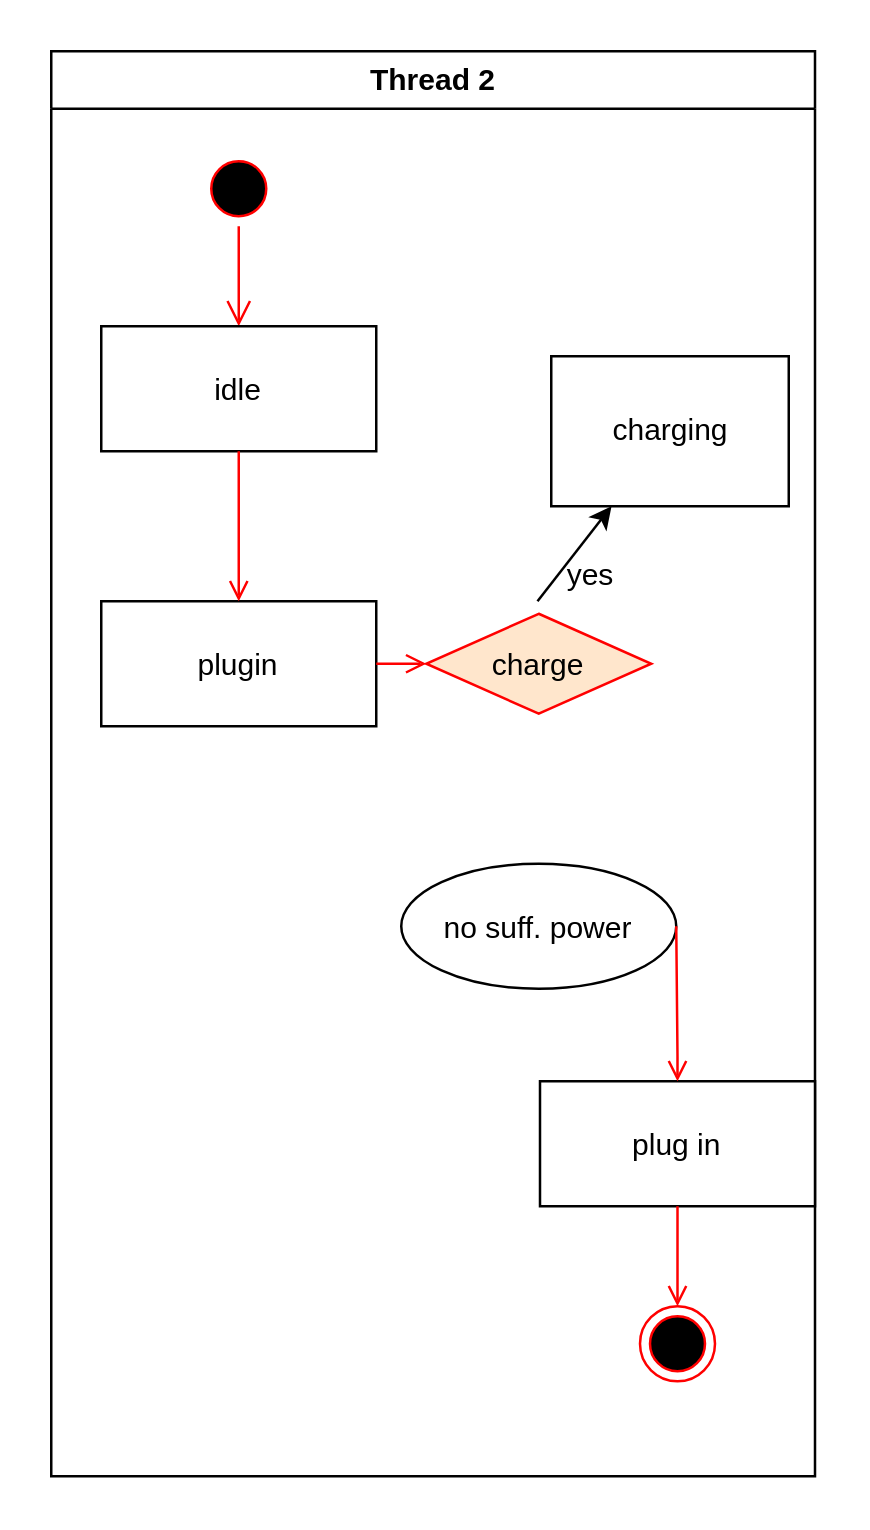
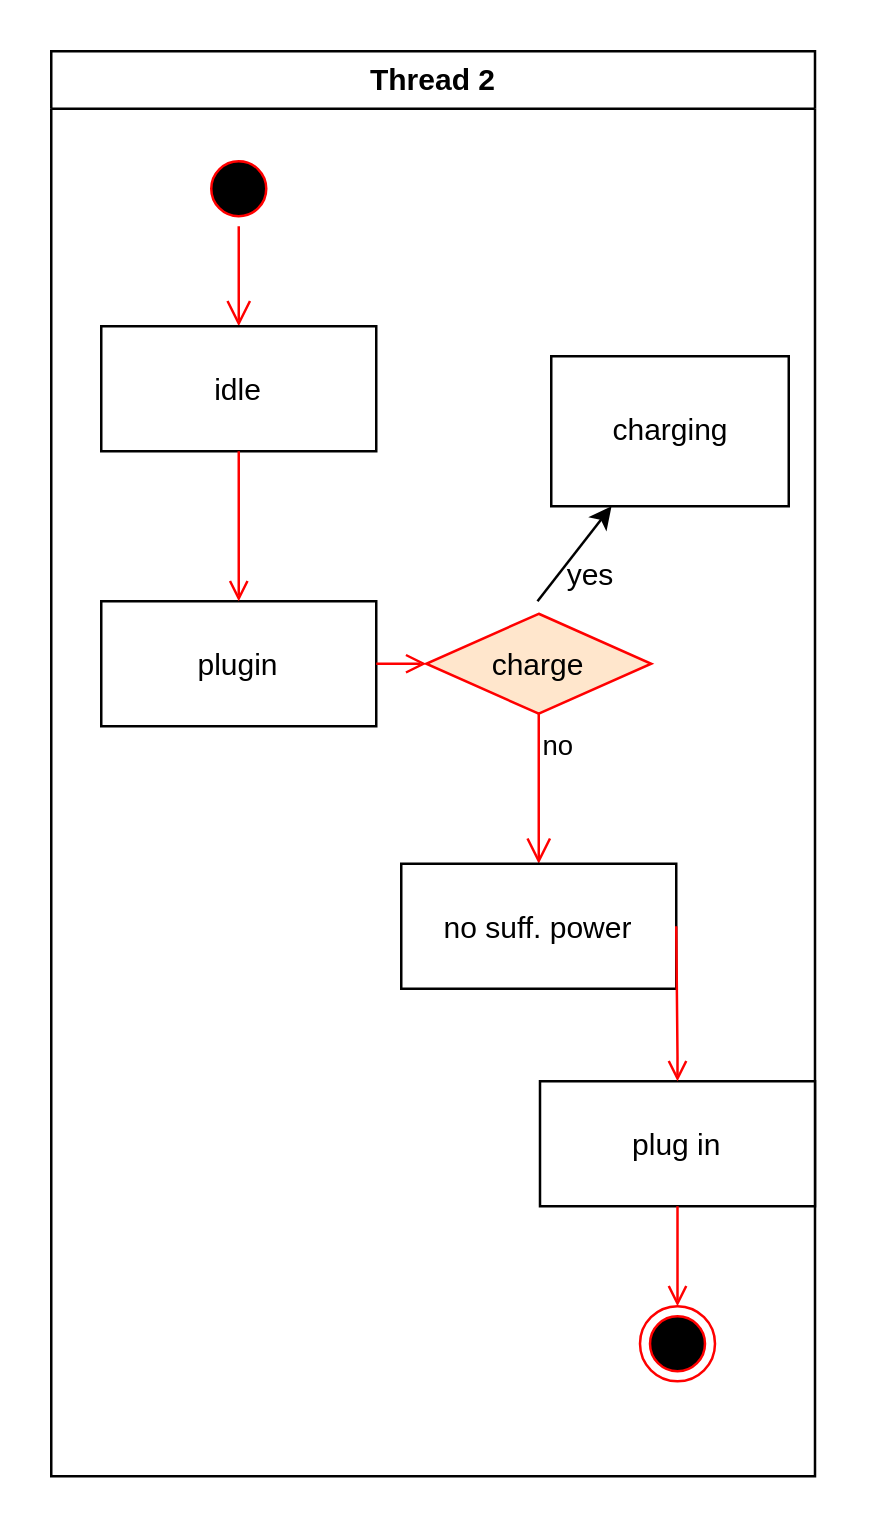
edge "charge" -> "no suff. power": added, label "no"
node "no suff. power": shape ellipse -> rectangle
